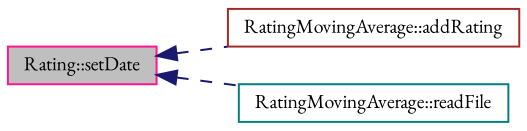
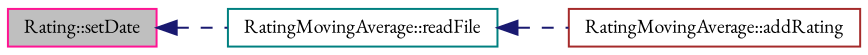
edge "RatingMovingAverage::addRating" -> "Rating::setDate": now "RatingMovingAverage::addRating" -> "RatingMovingAverage::readFile"
